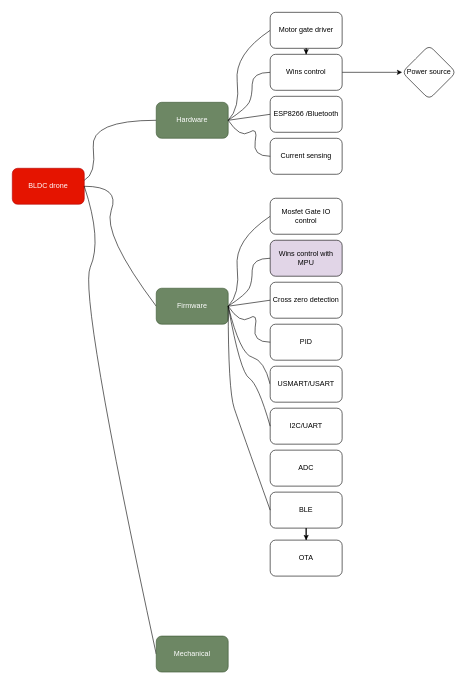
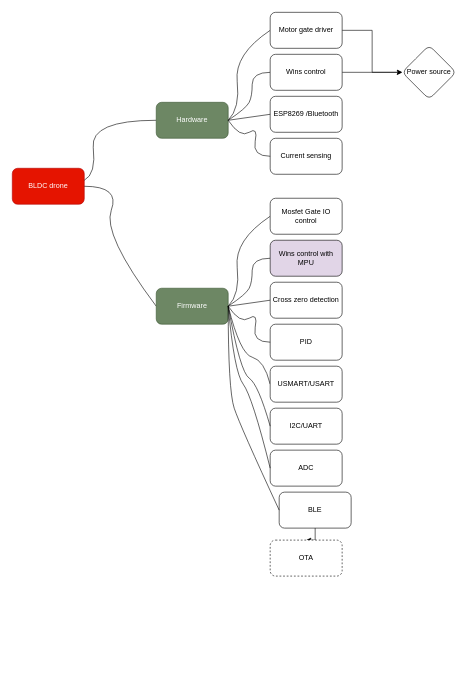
edge "Motor gate driver" -> "Wins control": now "Motor gate driver" -> "Power source"
node "ESP8266 /Bluetooth": label "ESP8266 /Bluetooth" -> "ESP8269 /Bluetooth"
edge "Firmware" -> "ADC": added
edge "BLDC drone" -> "Mechanical": removed
node "BLE": moved (306, 510) -> (315, 510)
node "OTA": style solid -> dashed
node "Mechanical": removed
